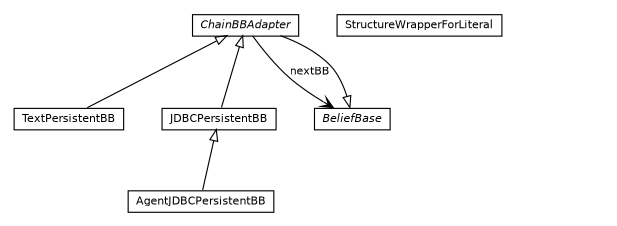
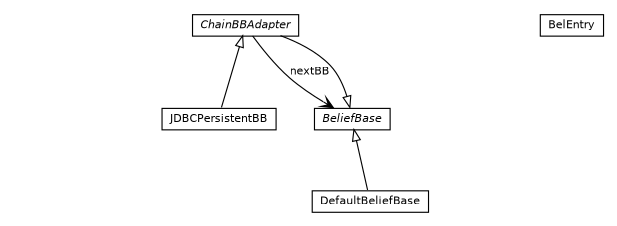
node "StructureWrapperForLiteral": removed
node "BelEntry": added
node "TextPersistentBB": removed
node "AgentJDBCPersistentBB": removed
node "DefaultBeliefBase": added
